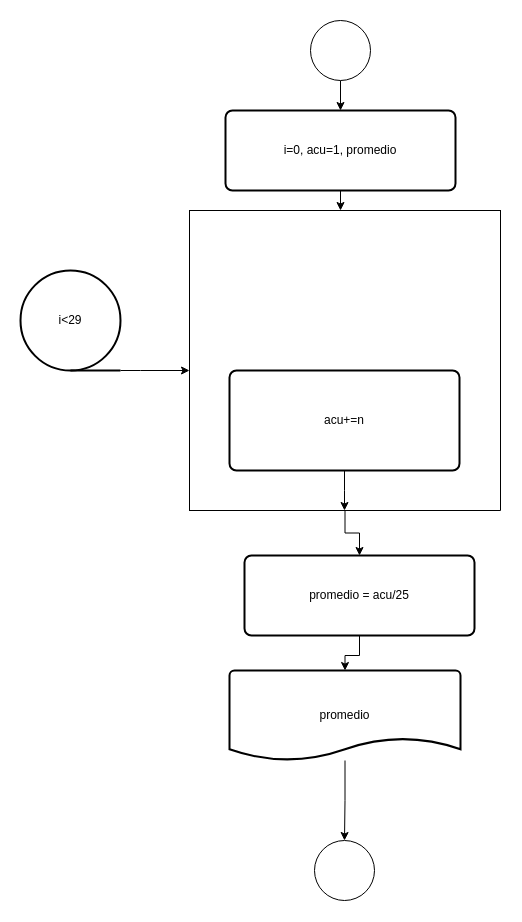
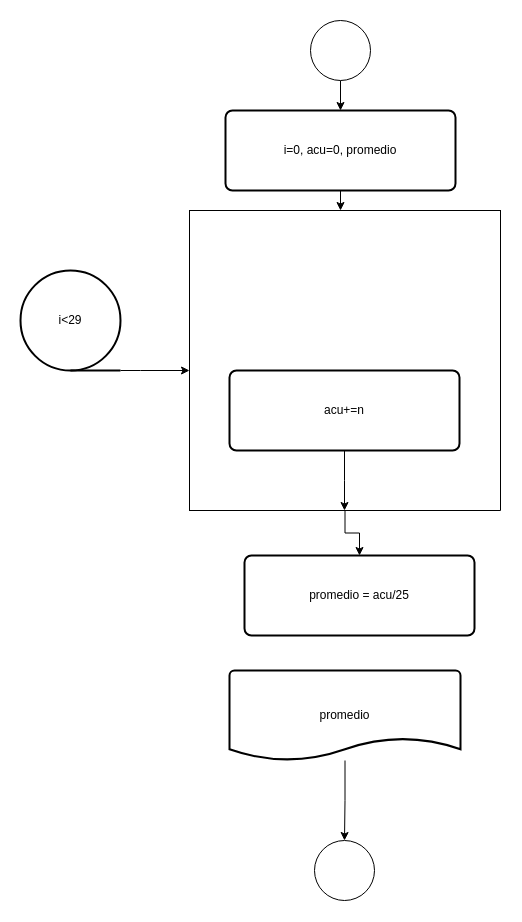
node "i=0, acu=1, promedio": label "i=0, acu=1, promedio" -> "i=0, acu=0, promedio"
node "acu+=n": size 230x100 -> 230x80
edge "promedio = acu/25" -> "promedio": removed
